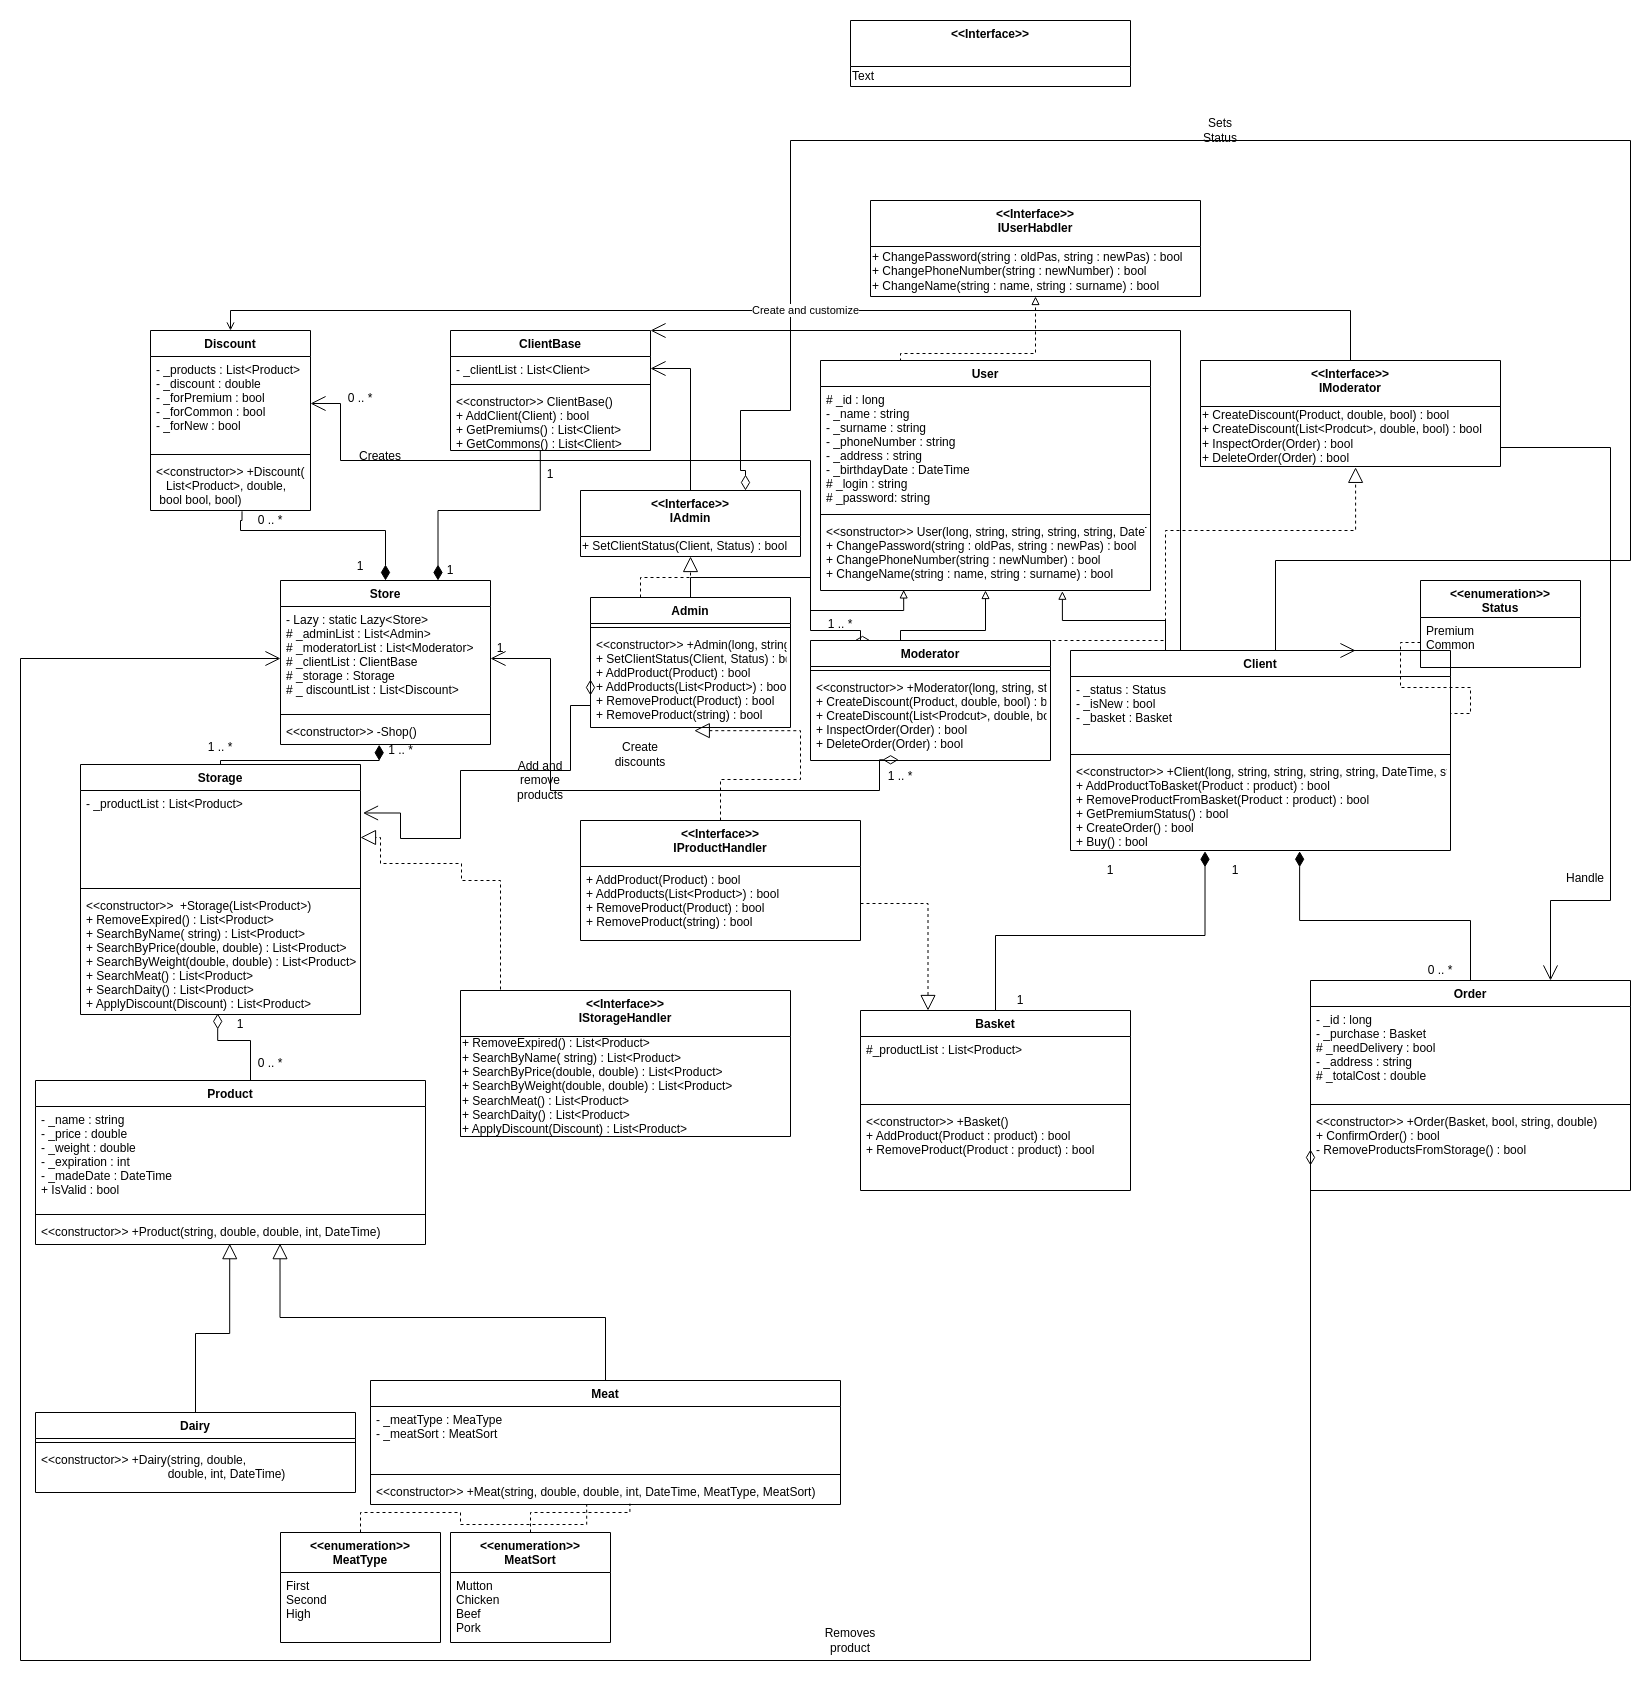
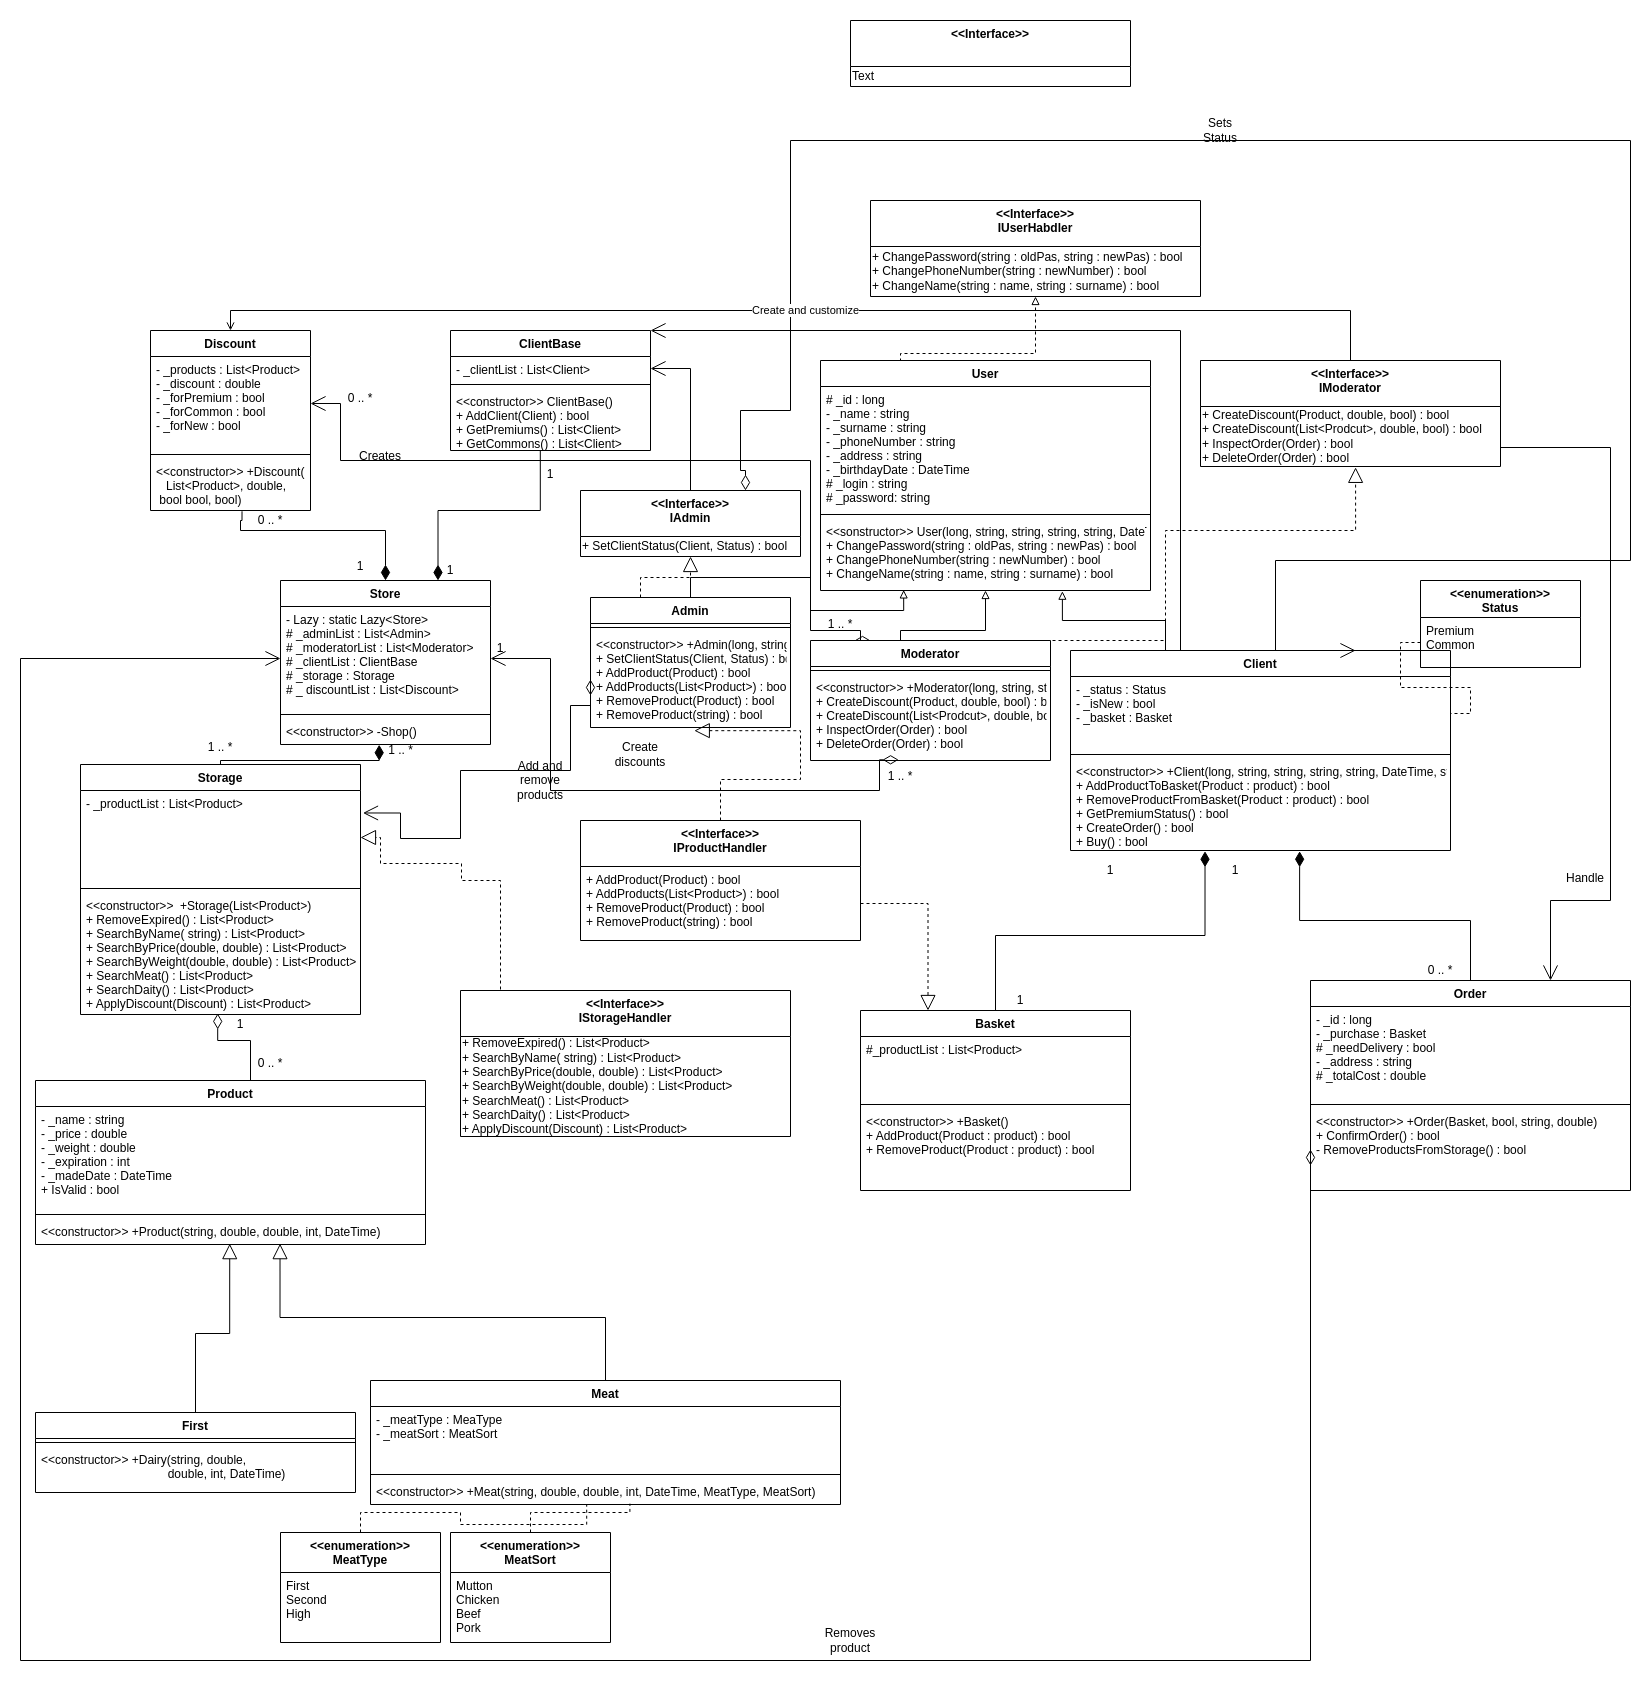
node "Dairy": label "Dairy" -> "First"
